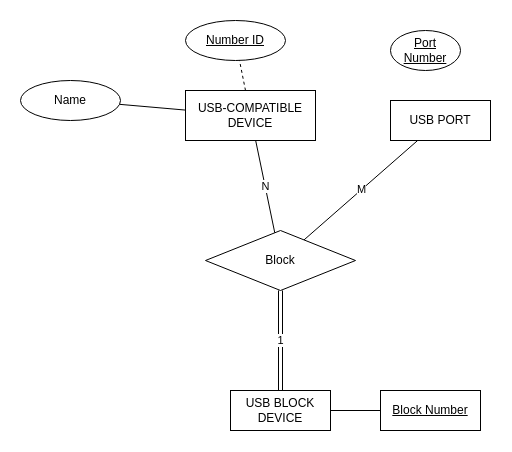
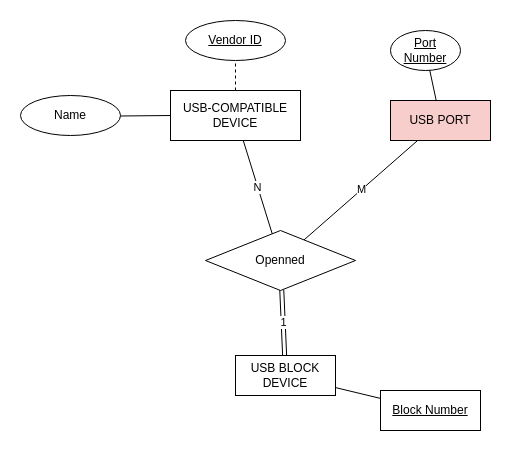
node "Number ID": label "Number ID" -> "Vendor ID"
edge "Port Number" -- "USB PORT": added
node "Name": moved (71, 101) -> (71, 116)
node "USB-COMPATIBLE DEVICE": moved (251, 116) -> (236, 116)
node "USB PORT": fillcolor #ffffff -> #f8cecc
node "Block": label "Block" -> "Openned"
node "USB BLOCK DEVICE": moved (281, 411) -> (286, 376)
